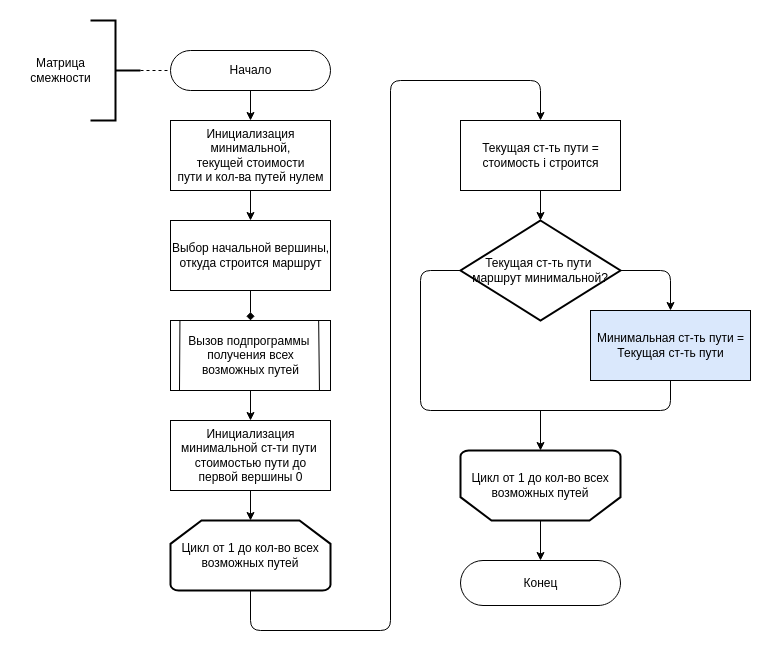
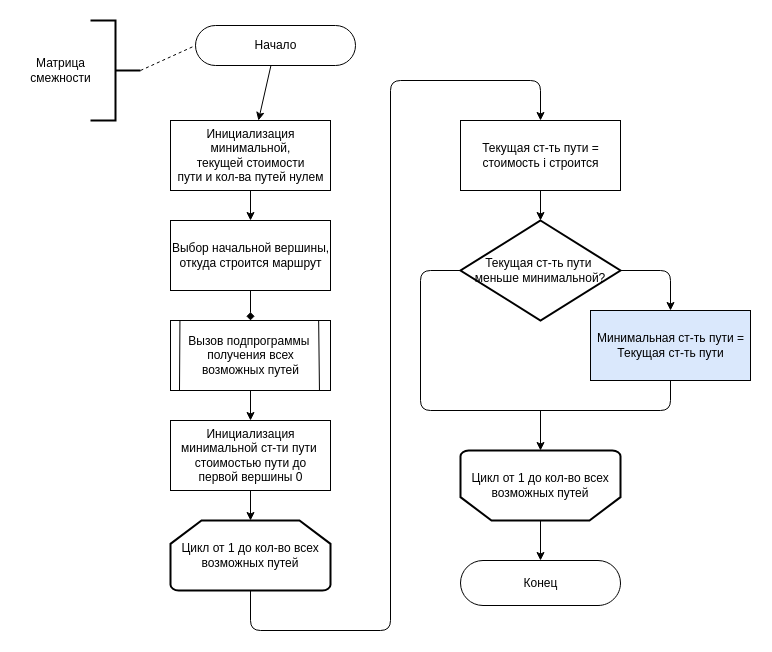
node "Начало": moved (251, 71) -> (276, 46)
node "Текущая ст-ть пути маршрут минимальной?": label "Текущая ст-ть пути маршрут минимальной?" -> "Текущая ст-ть пути меньше минимальной?"
